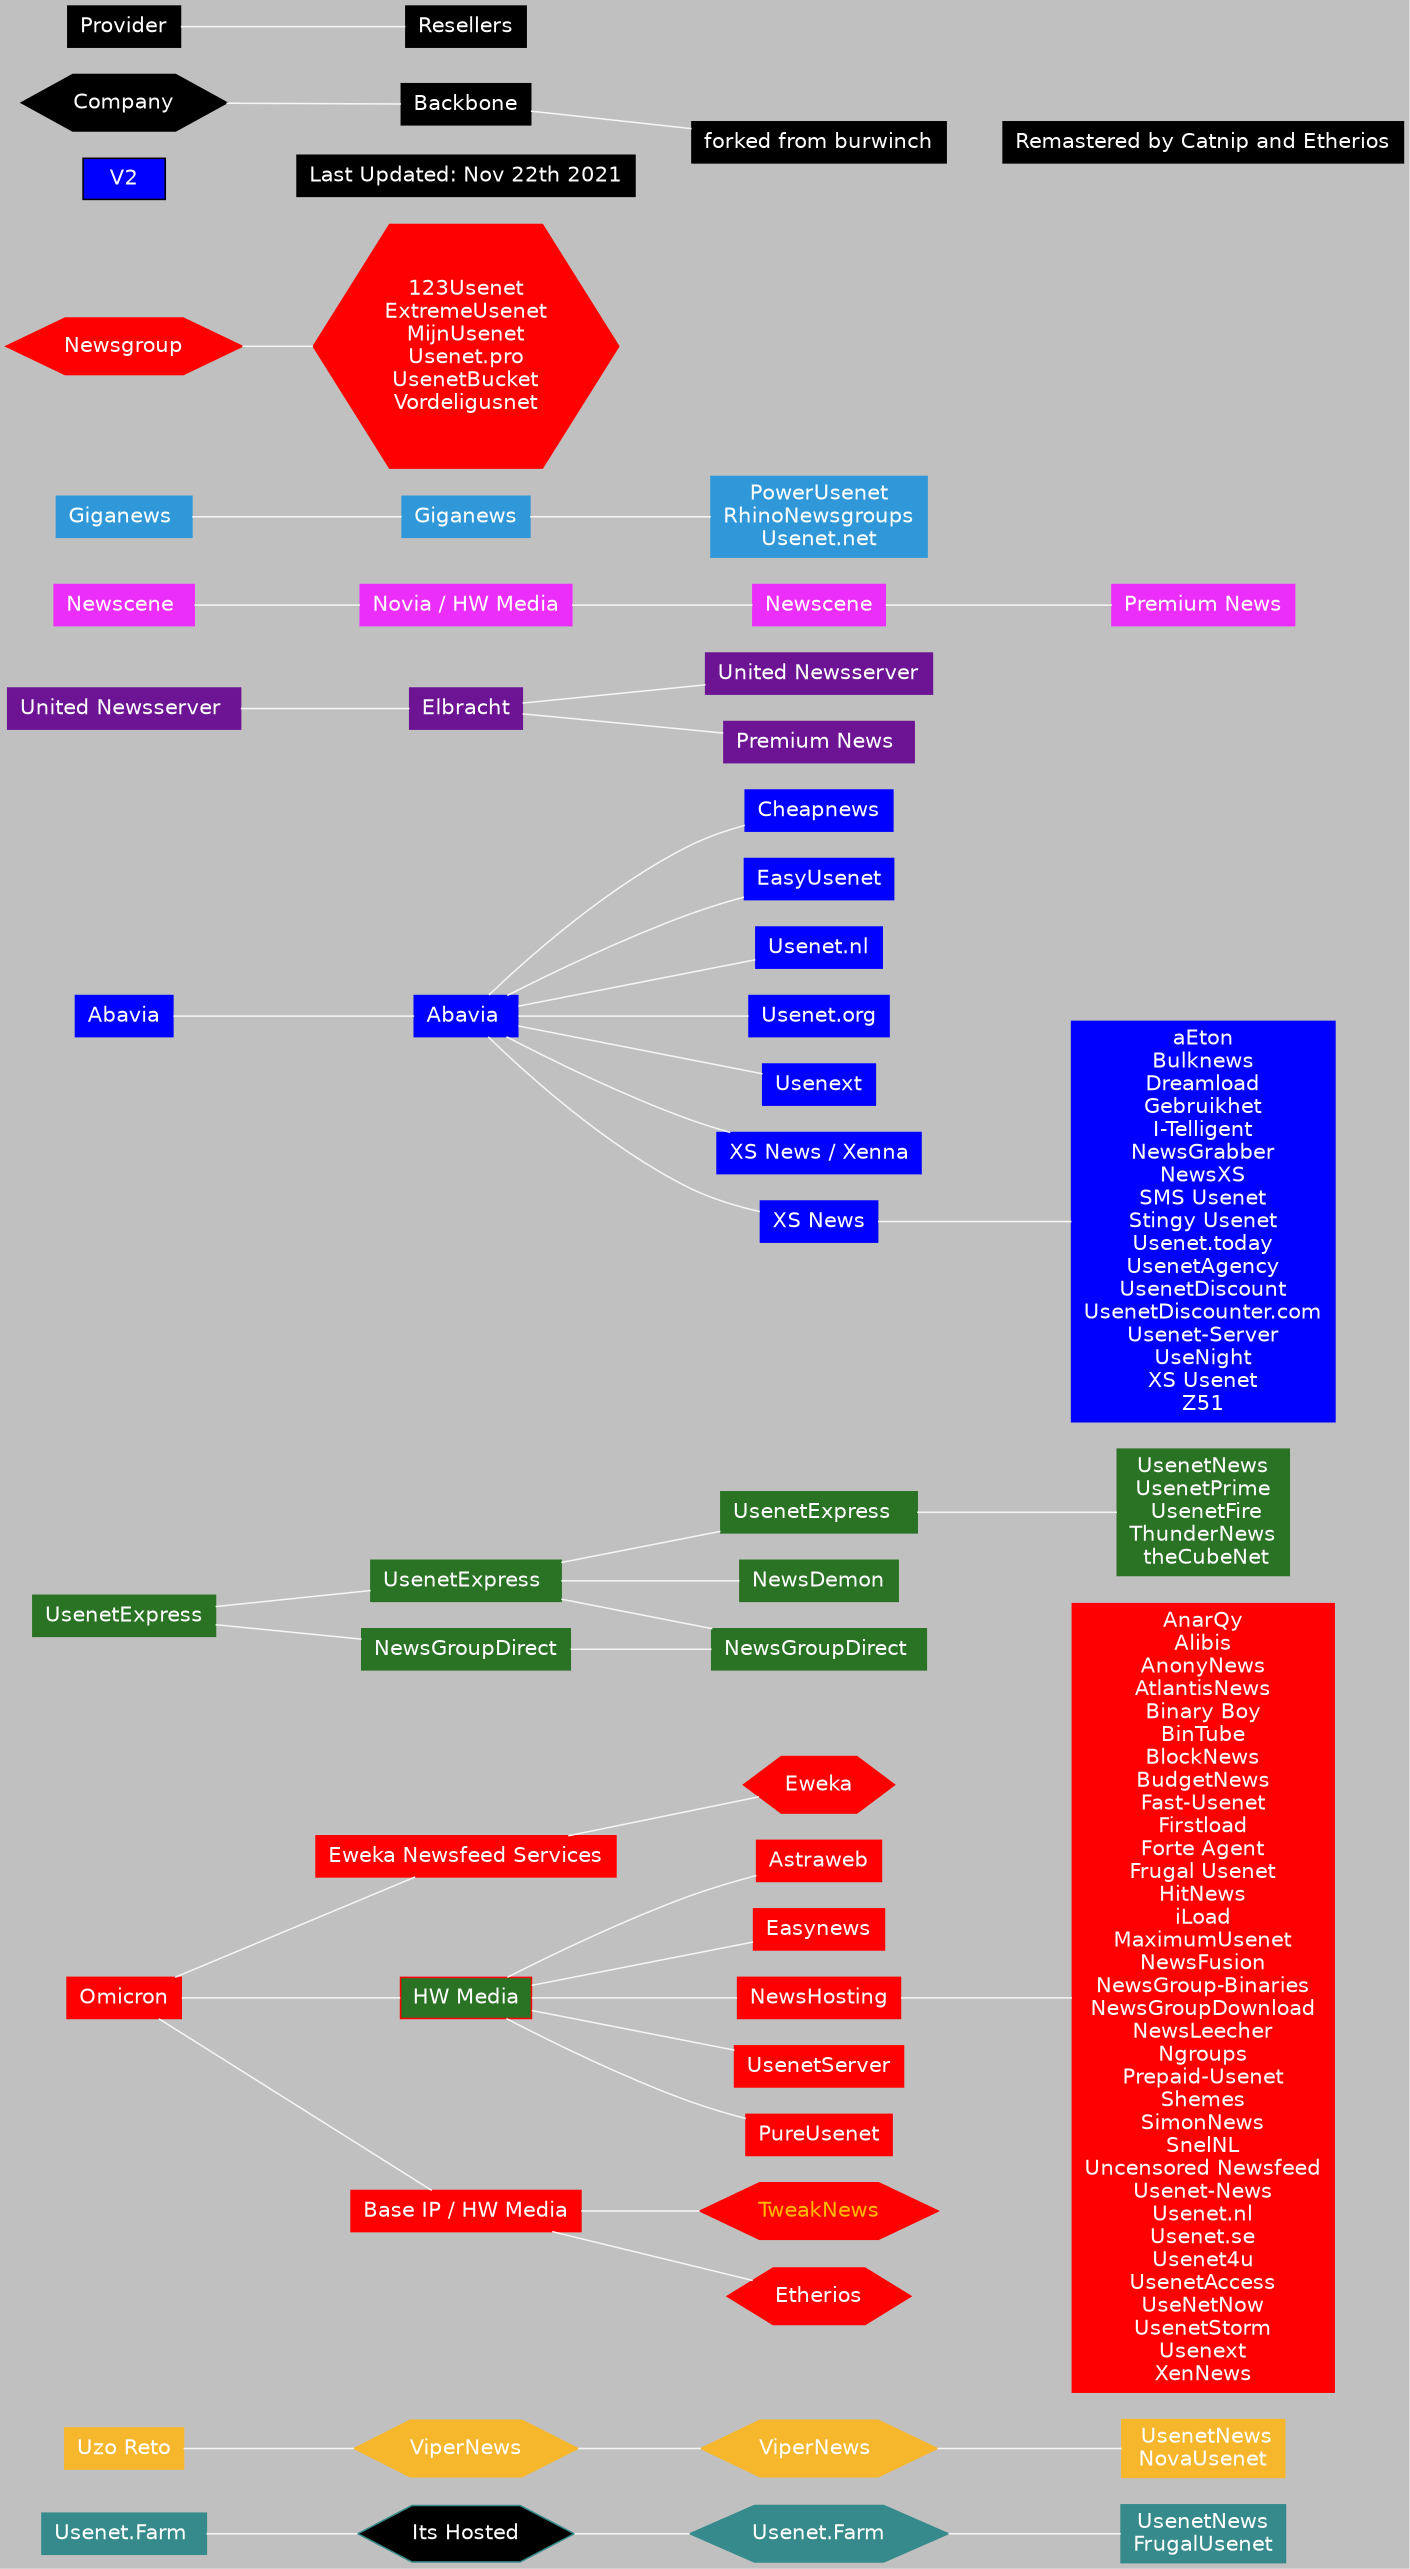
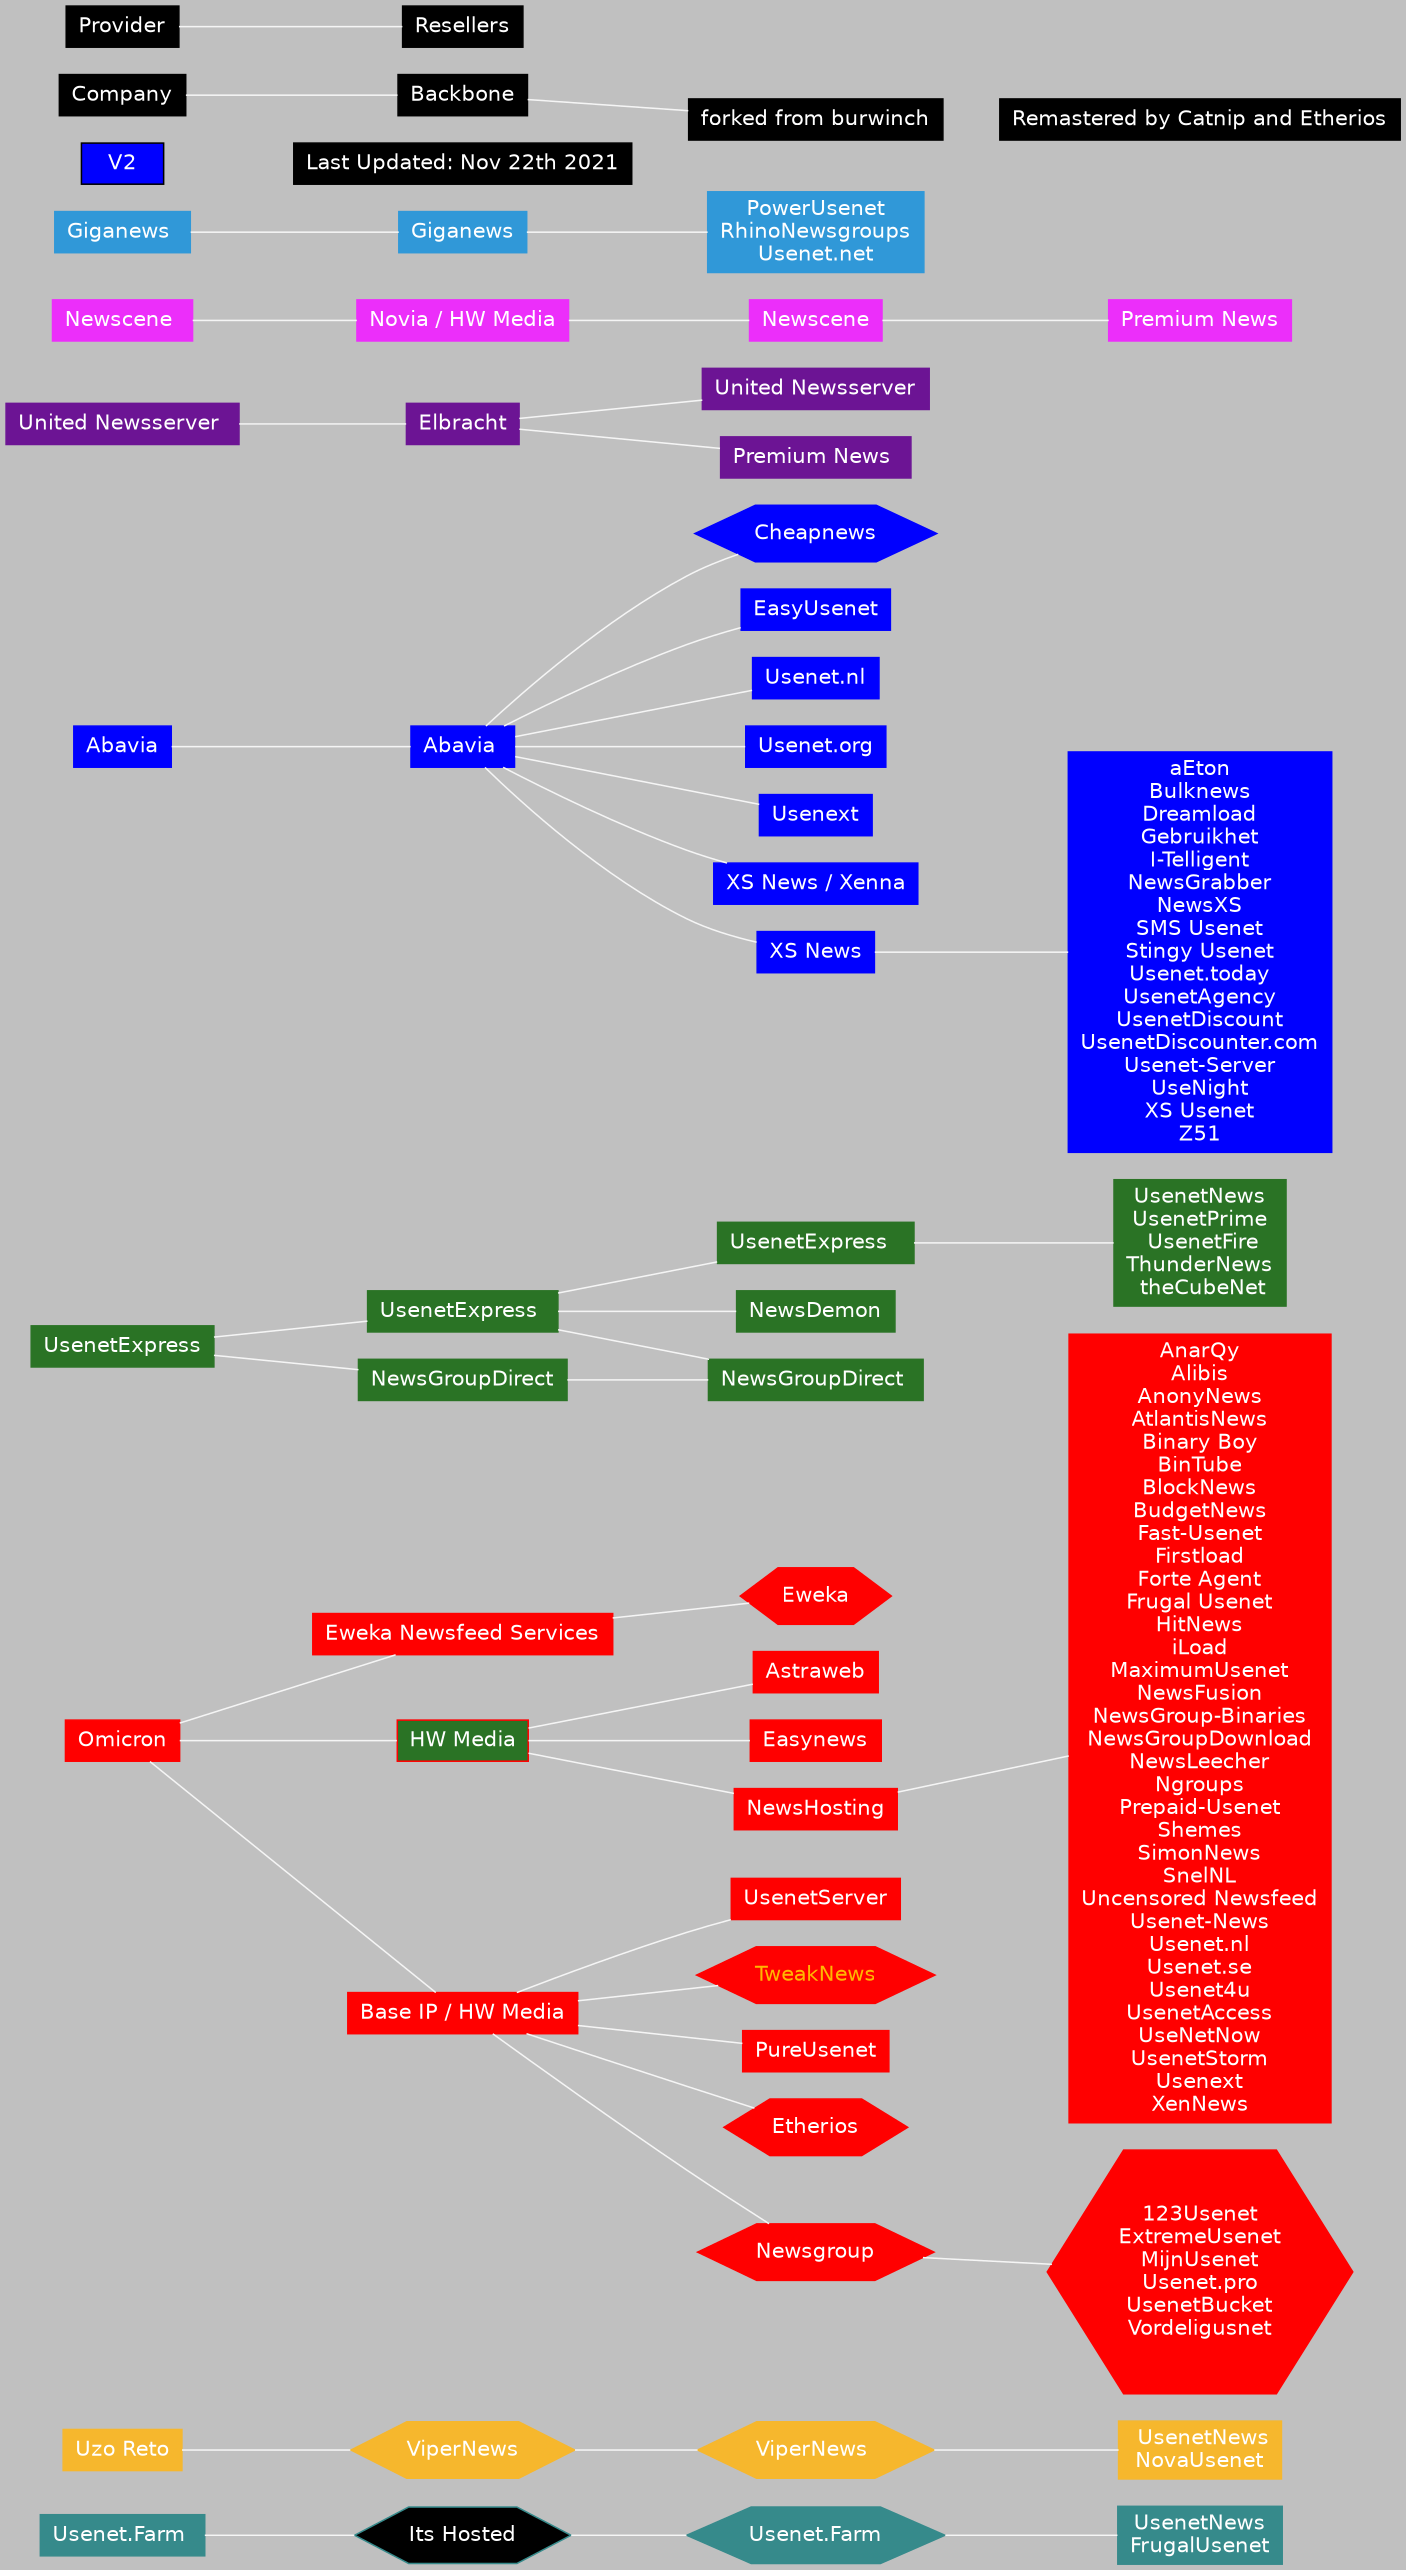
node "Company": shape hexagon -> box
node "Cheapnews": shape box -> hexagon
edge "HW Media" -- "UsenetServer": now "Base IP / HW Media" -- "UsenetServer"
edge "HW Media" -- "PureUsenet": now "Base IP / HW Media" -- "PureUsenet"
edge "Base IP / HW Media" -- "Newsgroup": added
